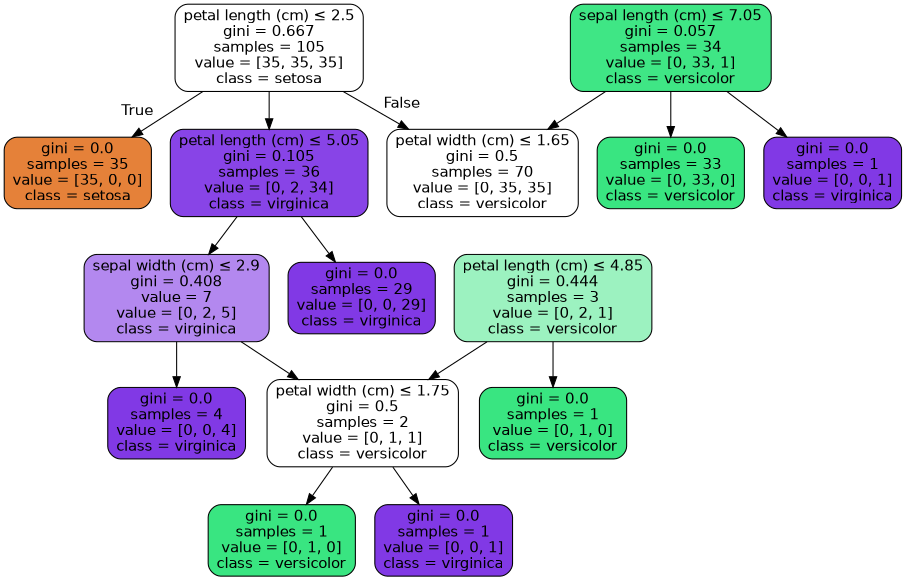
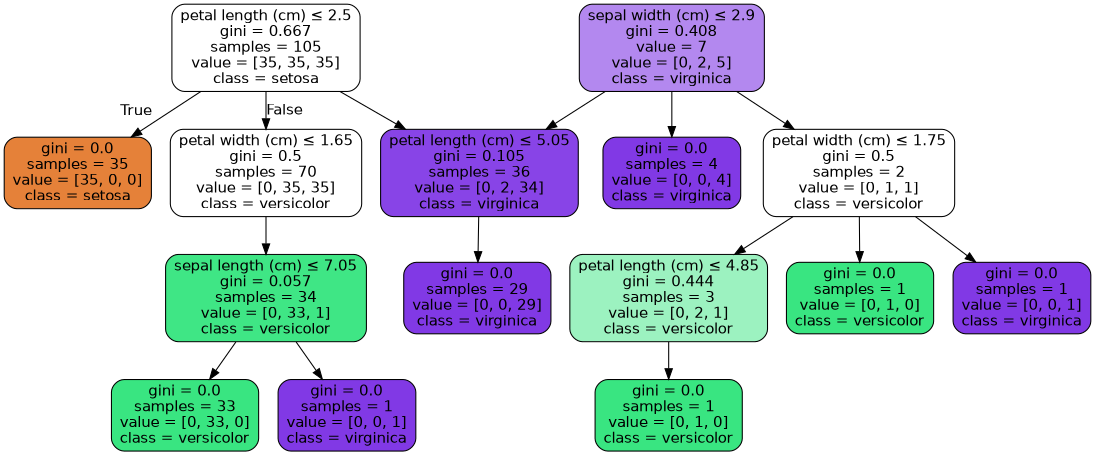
edge "sepal length (cm) ≤ 7.05" -> "petal width (cm) ≤ 1.65": reversed
edge "petal length (cm) ≤ 5.05" -> "sepal width (cm) ≤ 2.9": reversed
edge "petal length (cm) ≤ 4.85" -> "petal width (cm) ≤ 1.75": reversed
